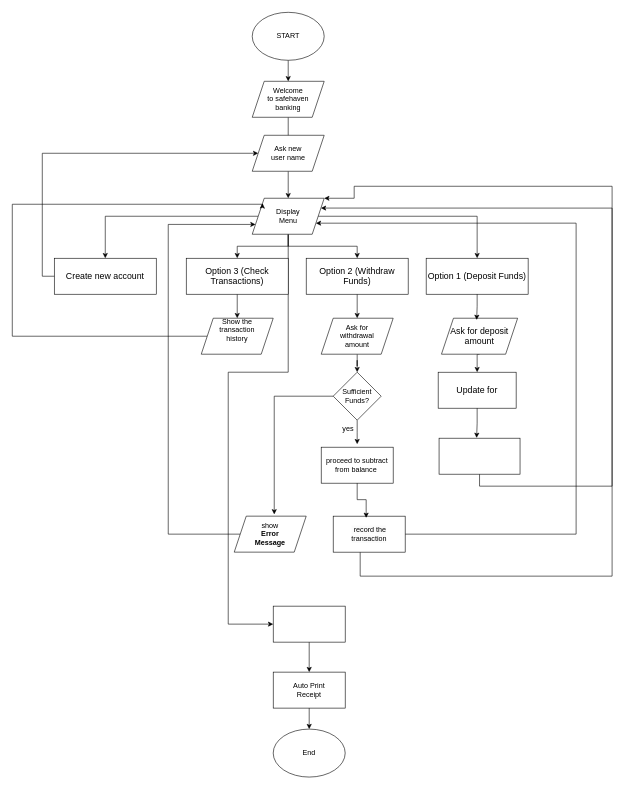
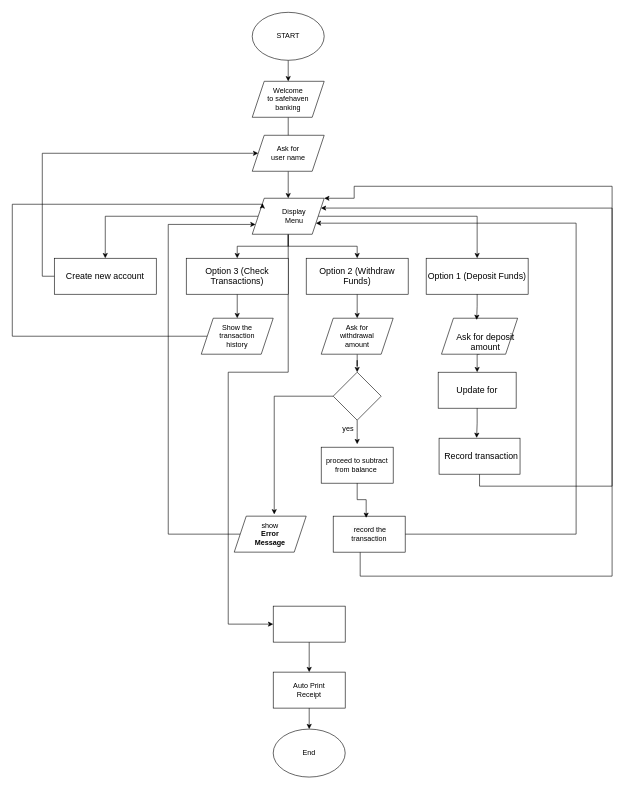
node "Ask new user name": label "Ask new user name" -> "Ask for user name"
node "Display Menu": moved (288, 216) -> (294, 216)
node "Show the transaction history": moved (237, 330) -> (237, 336)
node "Ask for deposit amount": moved (480, 336) -> (486, 342)
node "Sufficient Funds?": removed
node "Record transaction": added
